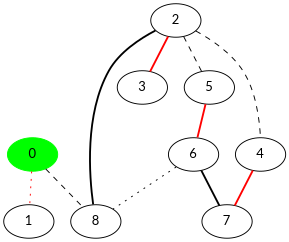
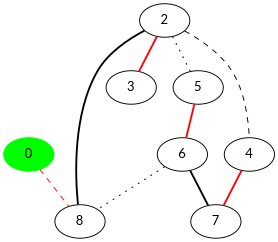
edge "2" -- "5": style dashed -> dotted
edge "0" -- "8": color black -> red
node "1": removed
